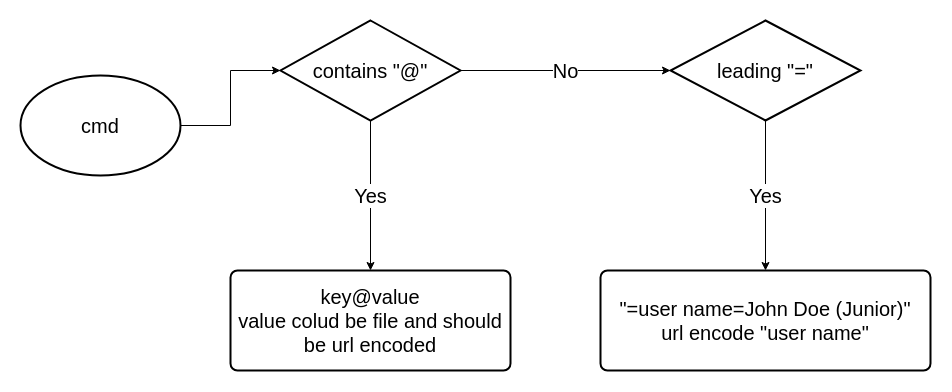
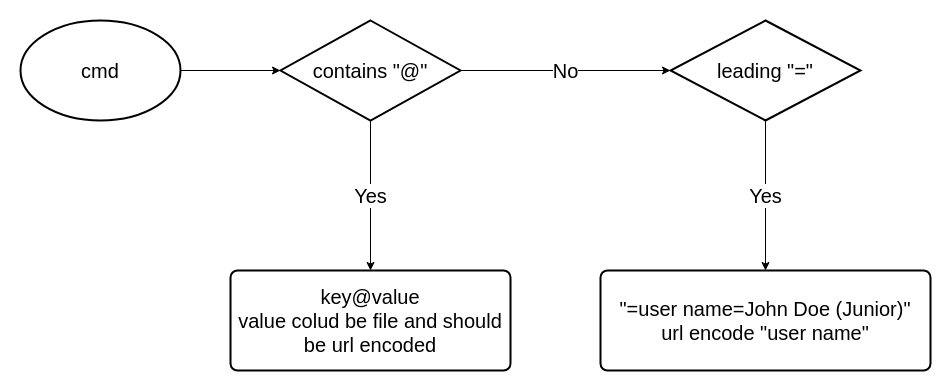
node "cmd": moved (101, 126) -> (101, 71)
